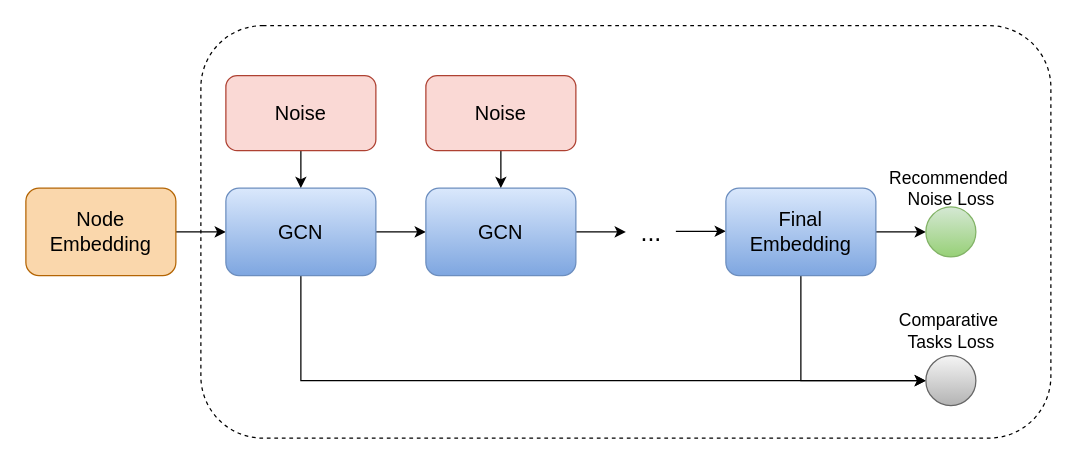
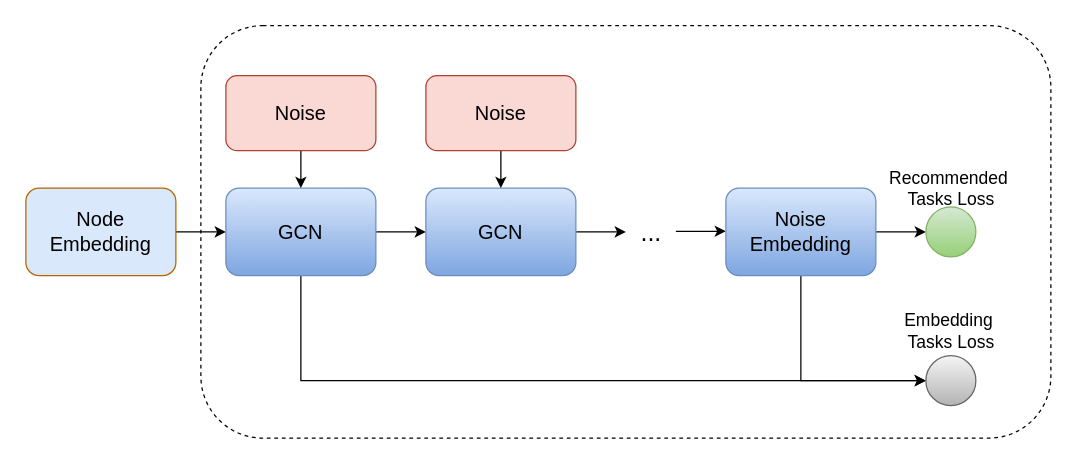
node "Recommended Noise Loss": label "Recommended Noise Loss" -> "Recommended Tasks Loss"
node "Node Embedding": fillcolor #fad7ac -> #dae8fc
node "Final Embedding": label "Final Embedding" -> "Noise Embedding"
node "Comparative Tasks Loss": label "Comparative Tasks Loss" -> "Embedding Tasks Loss"
